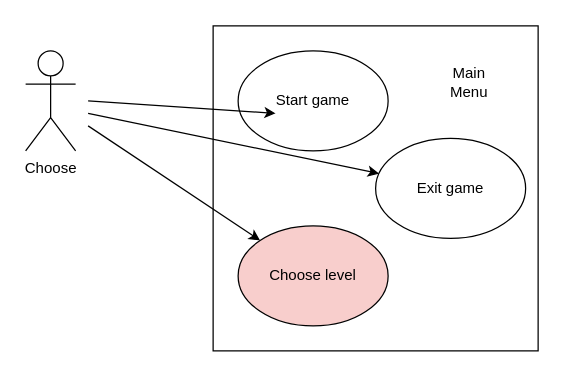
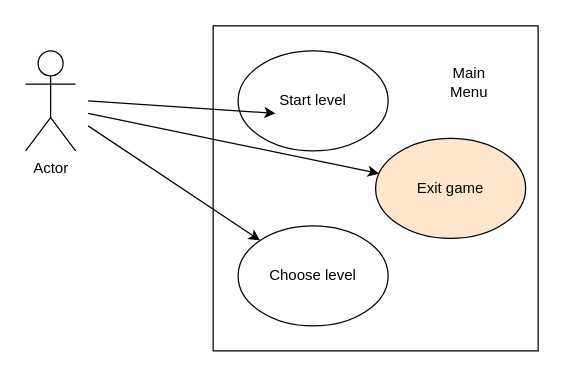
node "Start game": label "Start game" -> "Start level"
node "Choose": label "Choose" -> "Actor"
node "Exit game": fillcolor #ffffff -> #ffe6cc
node "Choose level": fillcolor #f8cecc -> #ffffff
